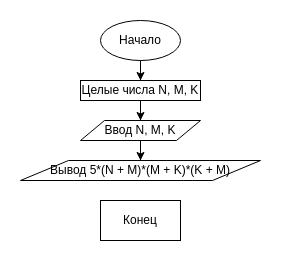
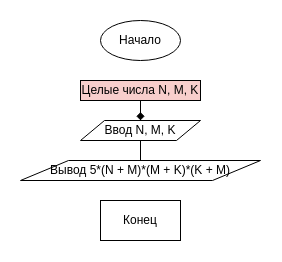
edge "Начало" -> "Целые числа N, M, K": removed
node "Целые числа N, M, K": fillcolor #ffffff -> #f8cecc
edge "Целые числа N, M, K" -> "Ввод N, M, K": arrowhead classic -> diamond
edge "Ввод N, M, K" -> "Вывод 5*(N + M)*(M + K)*(K + M)": arrowhead classic -> none
